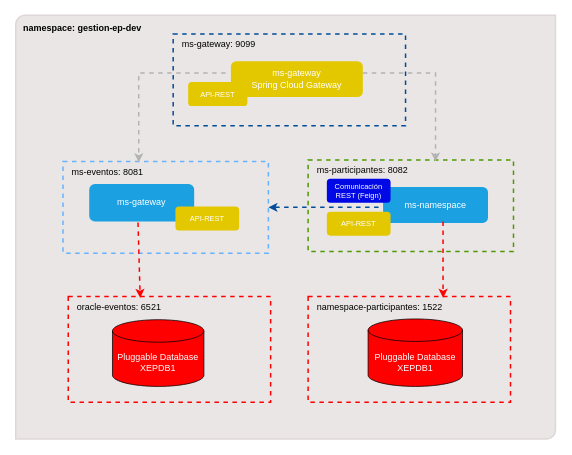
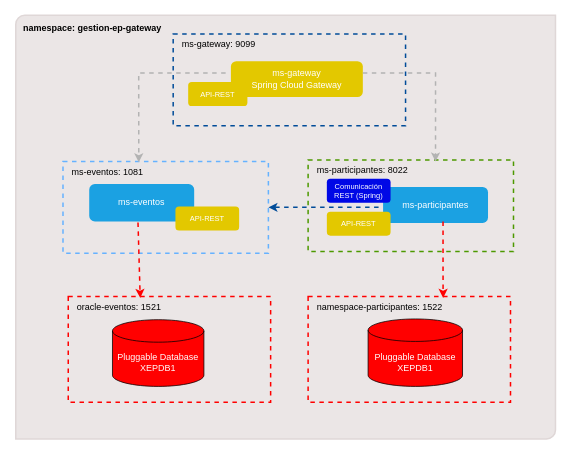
node "namespace: gestion-ep-dev": label "namespace: gestion-ep-dev" -> "namespace: gestion-ep-gateway"
node "ms-participantes: 8082": label "ms-participantes: 8082" -> "ms-participantes: 8022"
node "ms-eventos: 8081": label "ms-eventos: 8081" -> "ms-eventos: 1081"
node "Comunicación REST (Feign)": label "Comunicación REST (Feign)" -> "Comunicación REST (Spring)"
node "ms-gateway": label "ms-gateway" -> "ms-eventos"
node "ms-namespace": label "ms-namespace" -> "ms-participantes"
node "oracle-eventos: 6521": label "oracle-eventos: 6521" -> "oracle-eventos: 1521"
